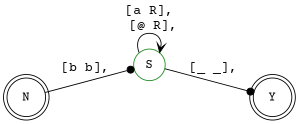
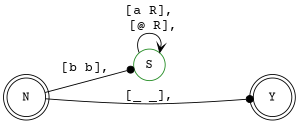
edge "S" -> "Y": now "N" -> "Y"
